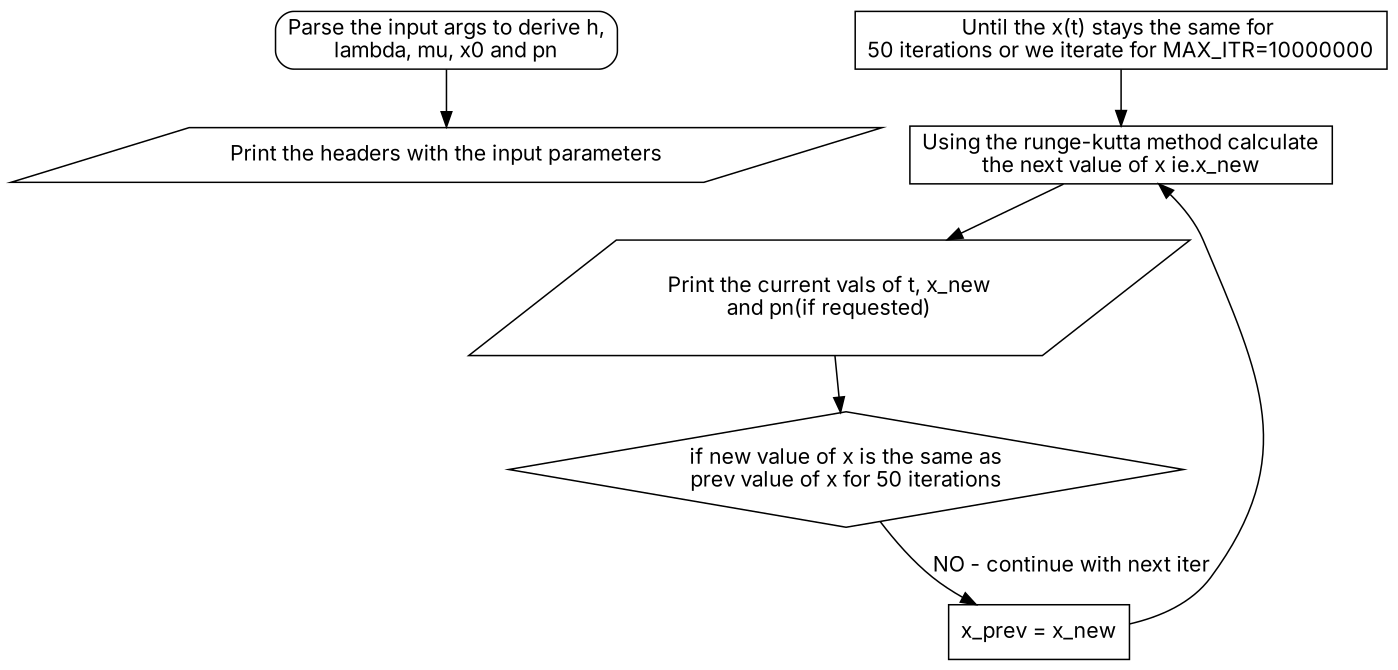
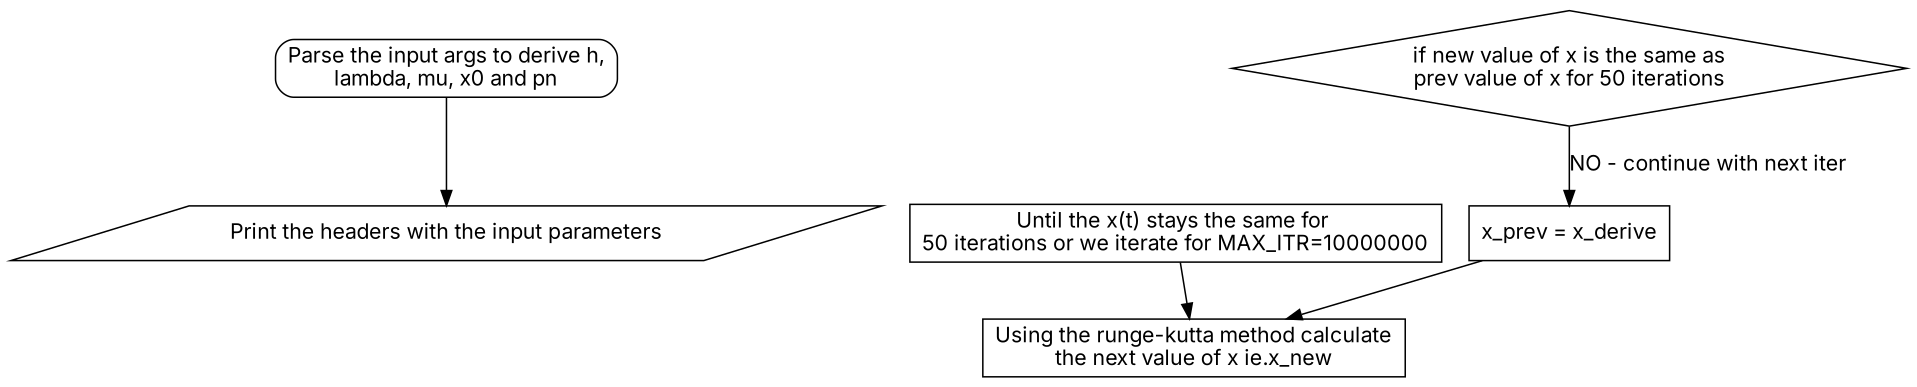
node "Print the current vals of t, x_new and pn(if requested)": removed
node "x_prev = x_new": label "x_prev = x_new" -> "x_prev = x_derive"
